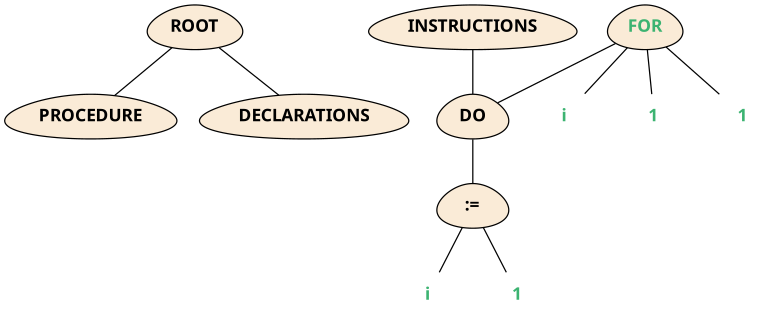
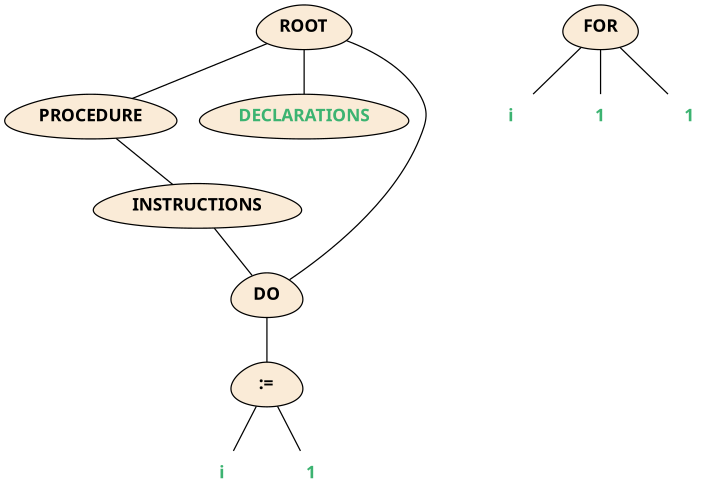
node "FOR": fontcolor mediumseagreen -> black
edge "FOR" -- "DO": now "ROOT" -- "DO"
node "DECLARATIONS": fontcolor black -> mediumseagreen
edge "PROCEDURE" -- "INSTRUCTIONS": added
